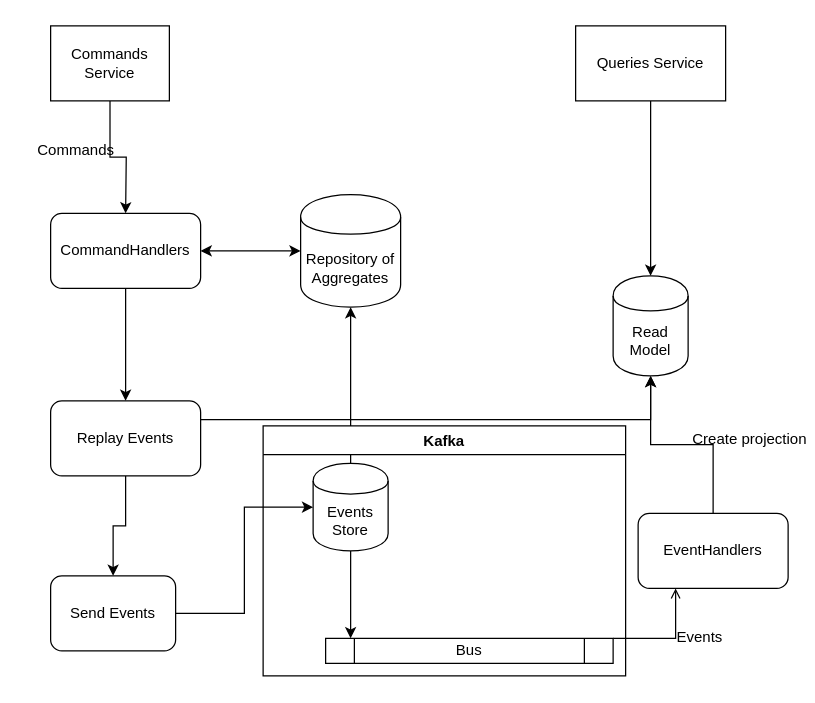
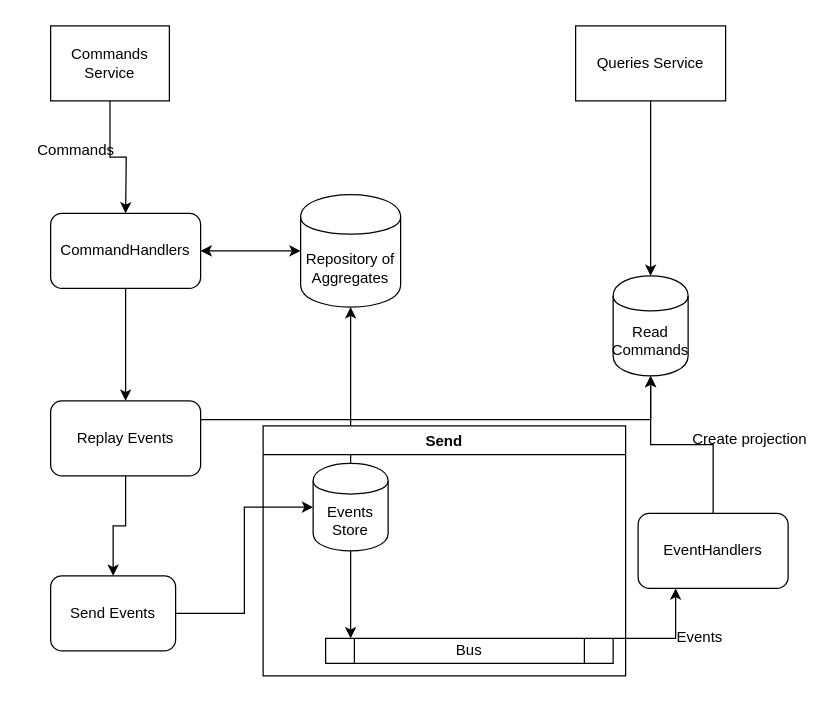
node "Read Model": label "Read Model" -> "Read Commands"
node "Kafka": label "Kafka" -> "Send"
edge "Bus" -> "EventHandlers": arrowhead open -> classic
